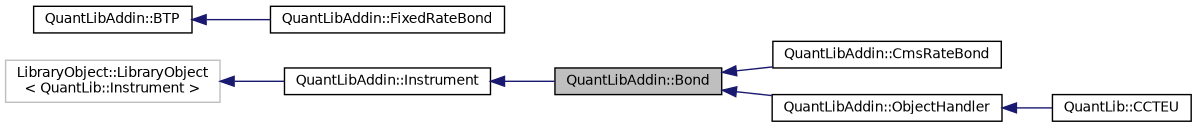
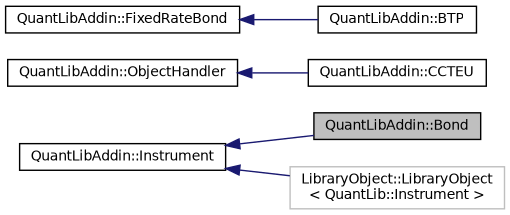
edge "QuantLibAddin::FixedRateBond" -> "QuantLibAddin::BTP": reversed
node "QuantLibAddin::CmsRateBond": removed
edge "QuantLibAddin::Instrument" -> "LibraryObject::LibraryObject < QuantLib::Instrument >": reversed
edge "QuantLibAddin::ObjectHandler" -> "QuantLibAddin::Bond": removed
node "QuantLib::CCTEU": label "QuantLib::CCTEU" -> "QuantLibAddin::CCTEU"
